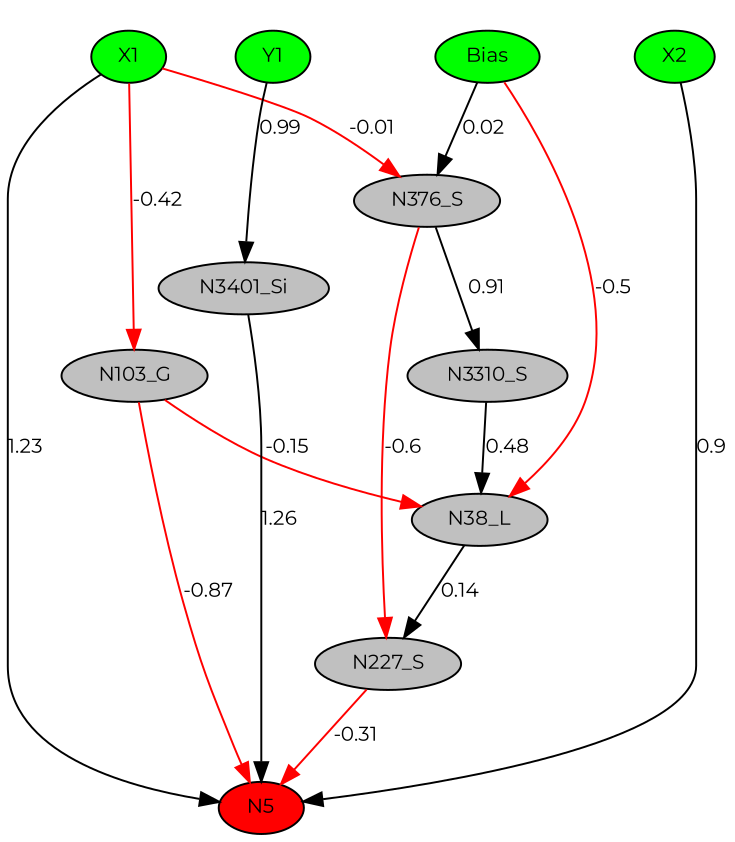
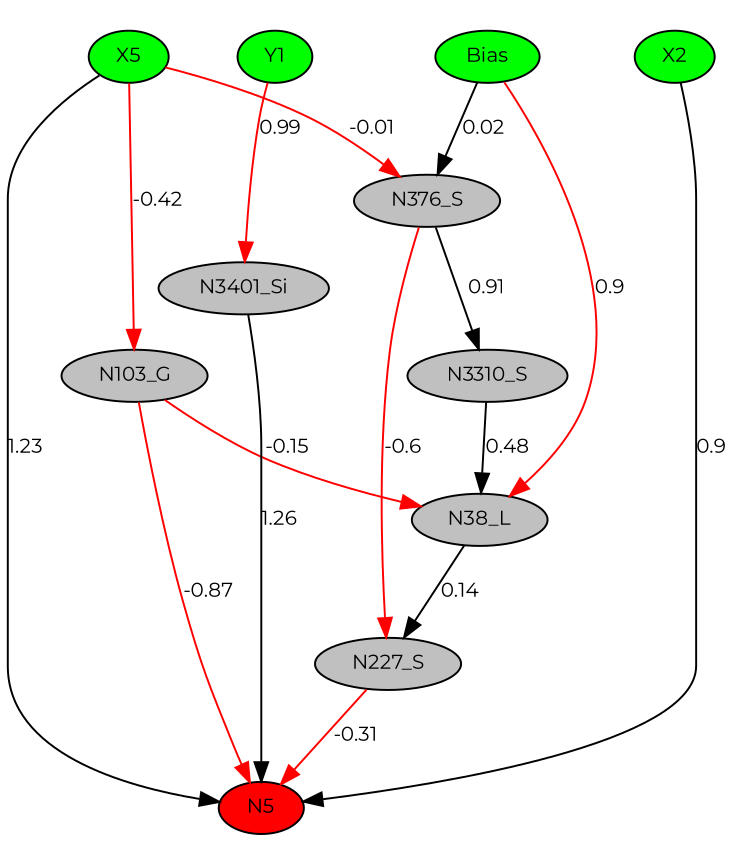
node "X1": label "X1" -> "X5"
edge "Y1" -> "N3401_Si": color black -> red
edge "Bias" -> "N38_L": label "-0.5" -> "0.9"
